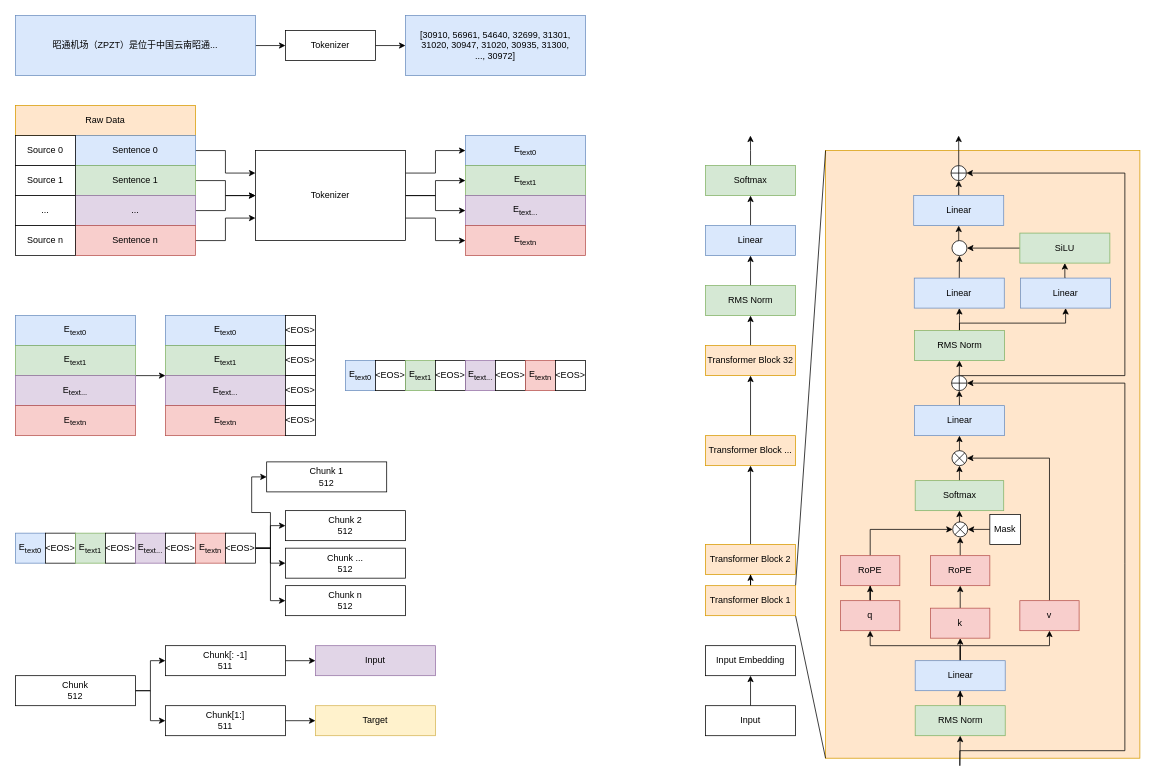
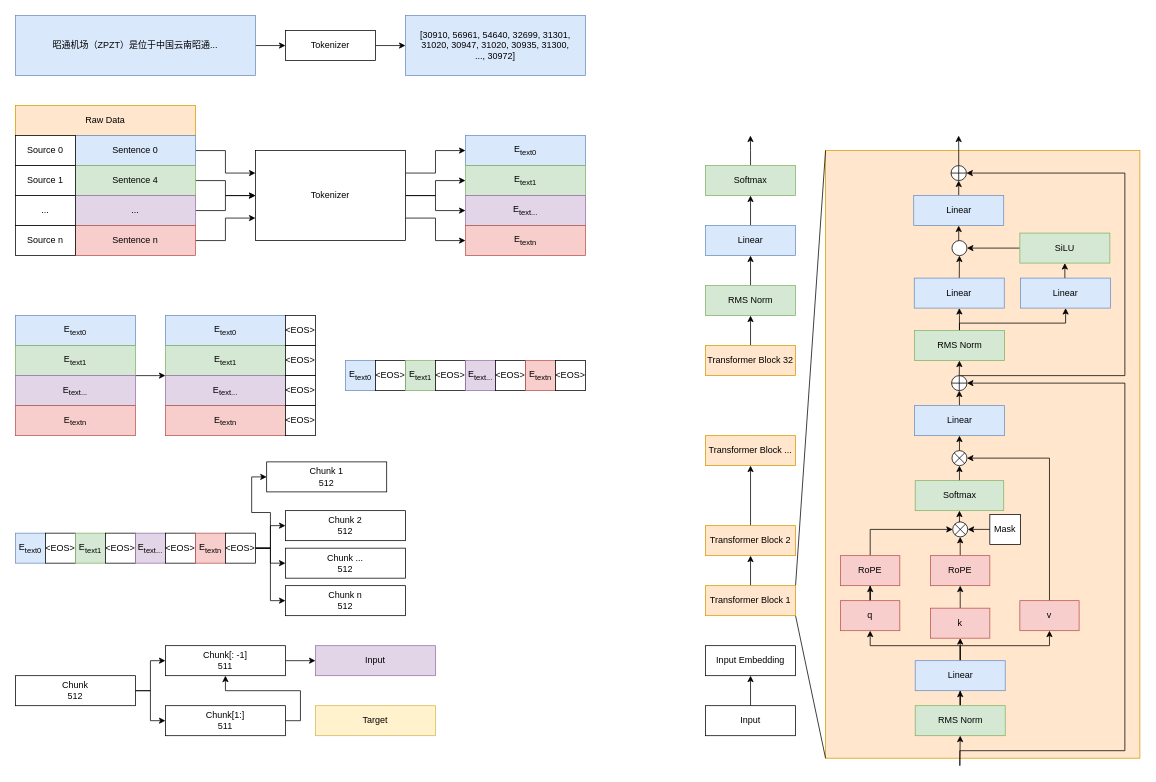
node "Sentence 1": label "Sentence 1" -> "Sentence 4"
edge "Transformer Block ..." -> "Transformer Block 32": removed
node "Transformer Block 2": moved (750, 559) -> (750, 540)
edge "Chunk[1:] 511" -> "Target": now "Chunk[1:] 511" -> "Chunk[: -1] 511"
